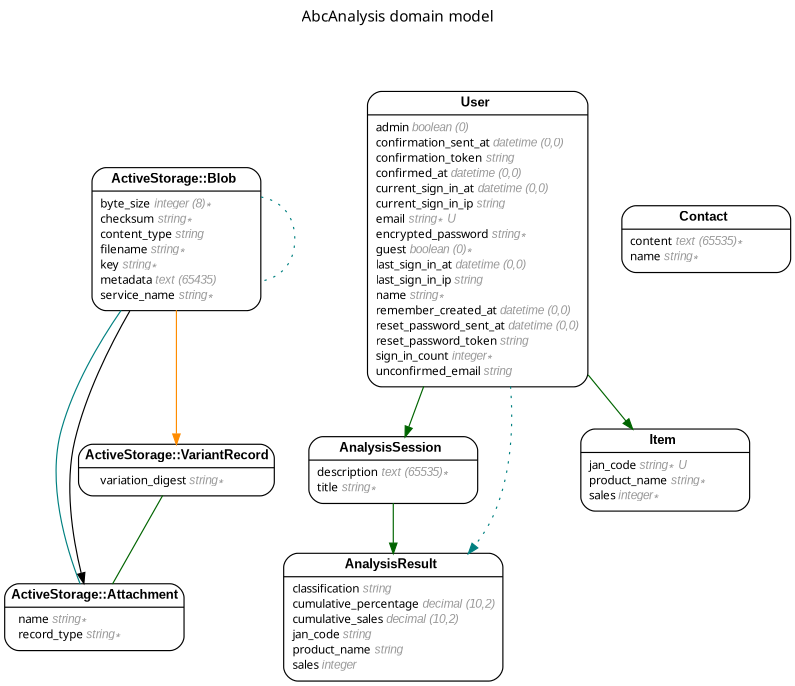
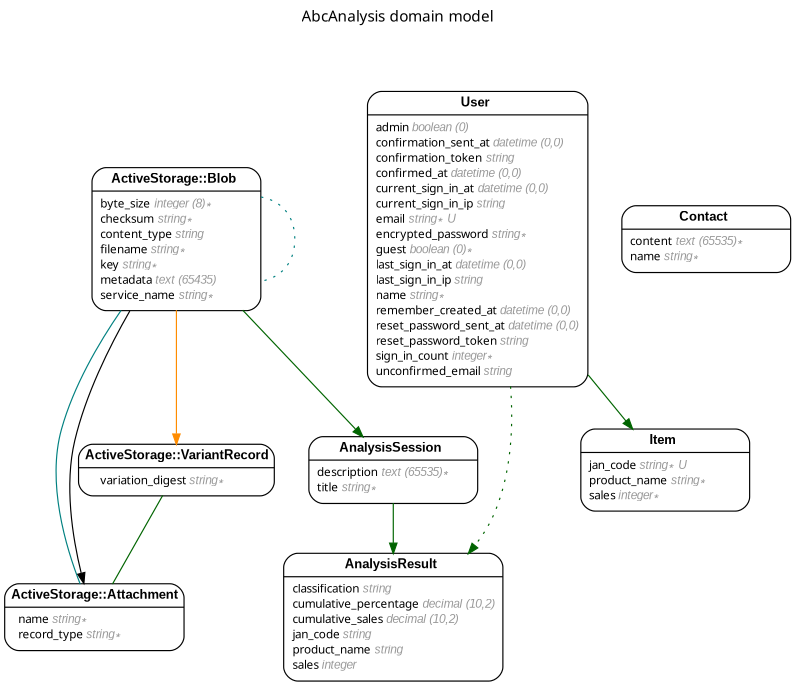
edge "User" -- "AnalysisSession": now "ActiveStorage::Blob" -- "AnalysisSession"
edge "User" -- "AnalysisResult": color teal -> darkgreen
